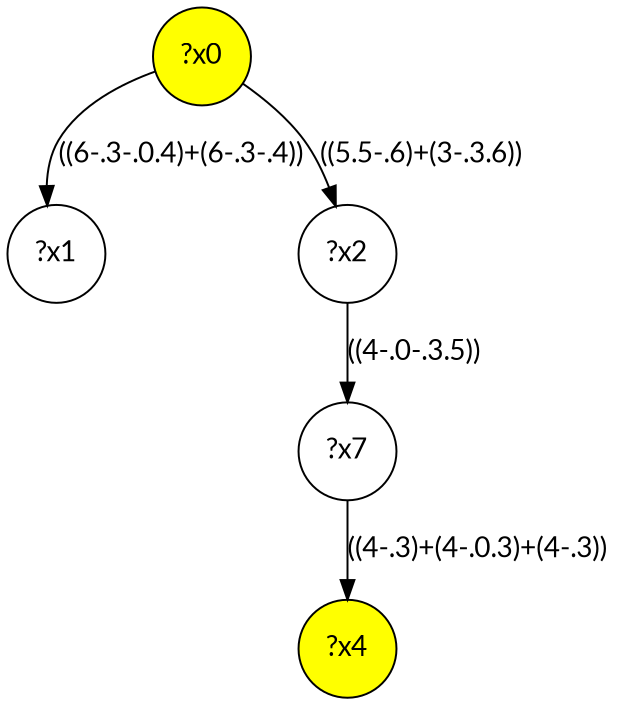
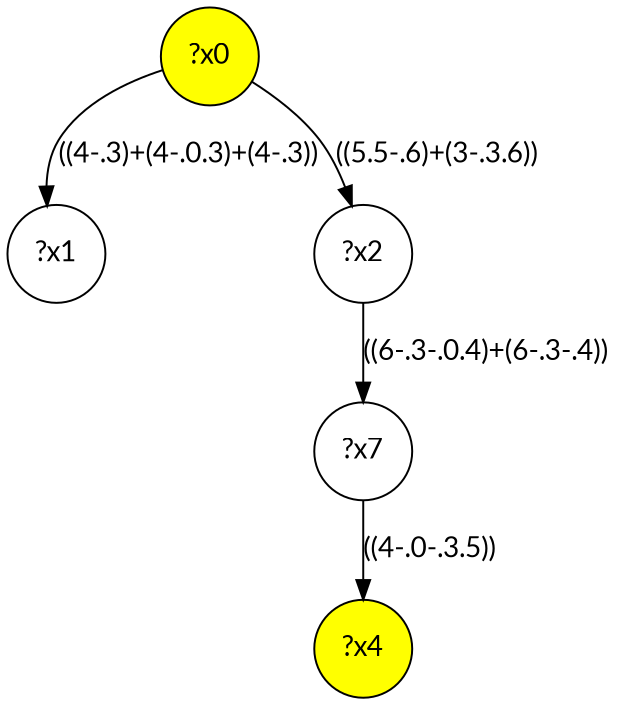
edge "?x0" -> "?x1": label "((6-.3-.0.4)+(6-.3-.4))" -> "((4-.3)+(4-.0.3)+(4-.3))"
edge "?x2" -> "?x7": label "((4-.0-.3.5))" -> "((6-.3-.0.4)+(6-.3-.4))"
edge "?x7" -> "?x4": label "((4-.3)+(4-.0.3)+(4-.3))" -> "((4-.0-.3.5))"
